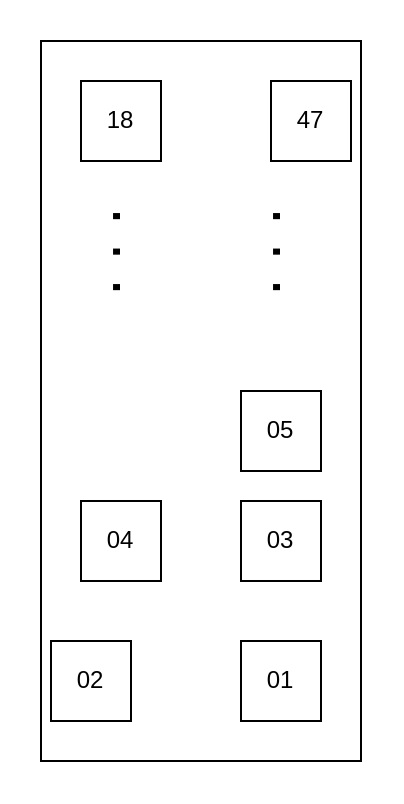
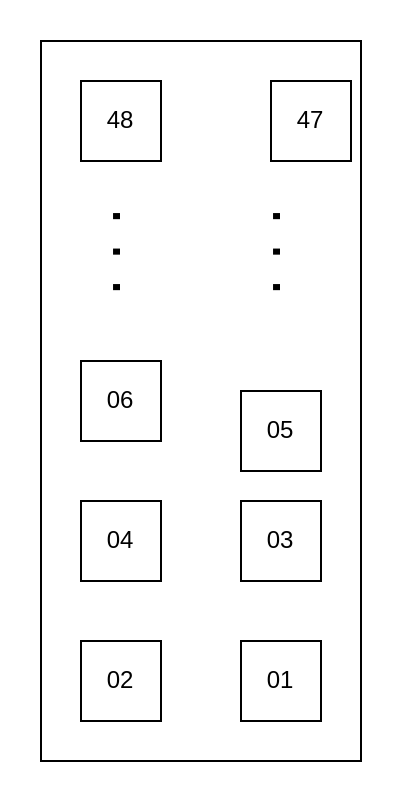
node "18": label "18" -> "48"
node "06": added
node "02": moved (91, 681) -> (121, 681)
